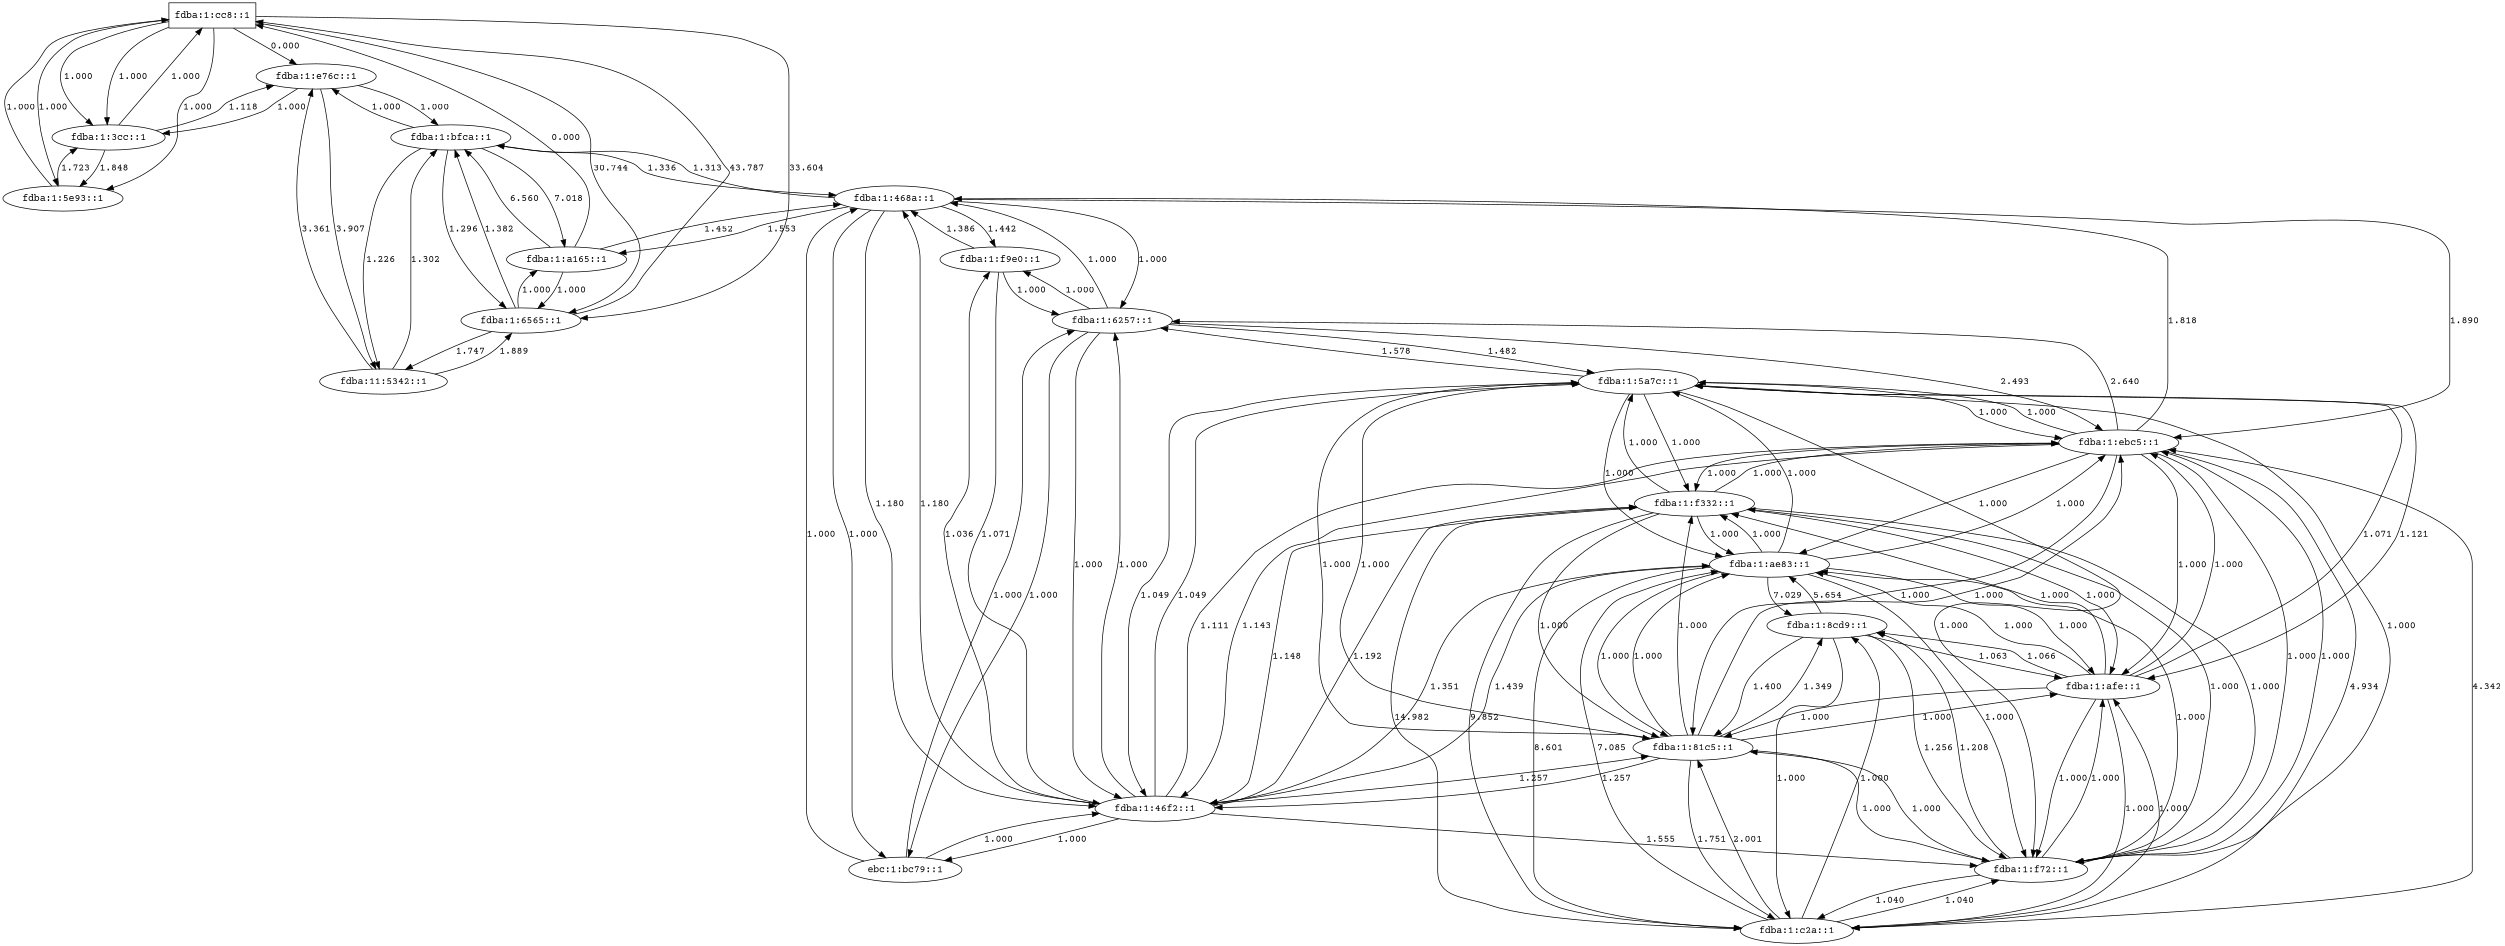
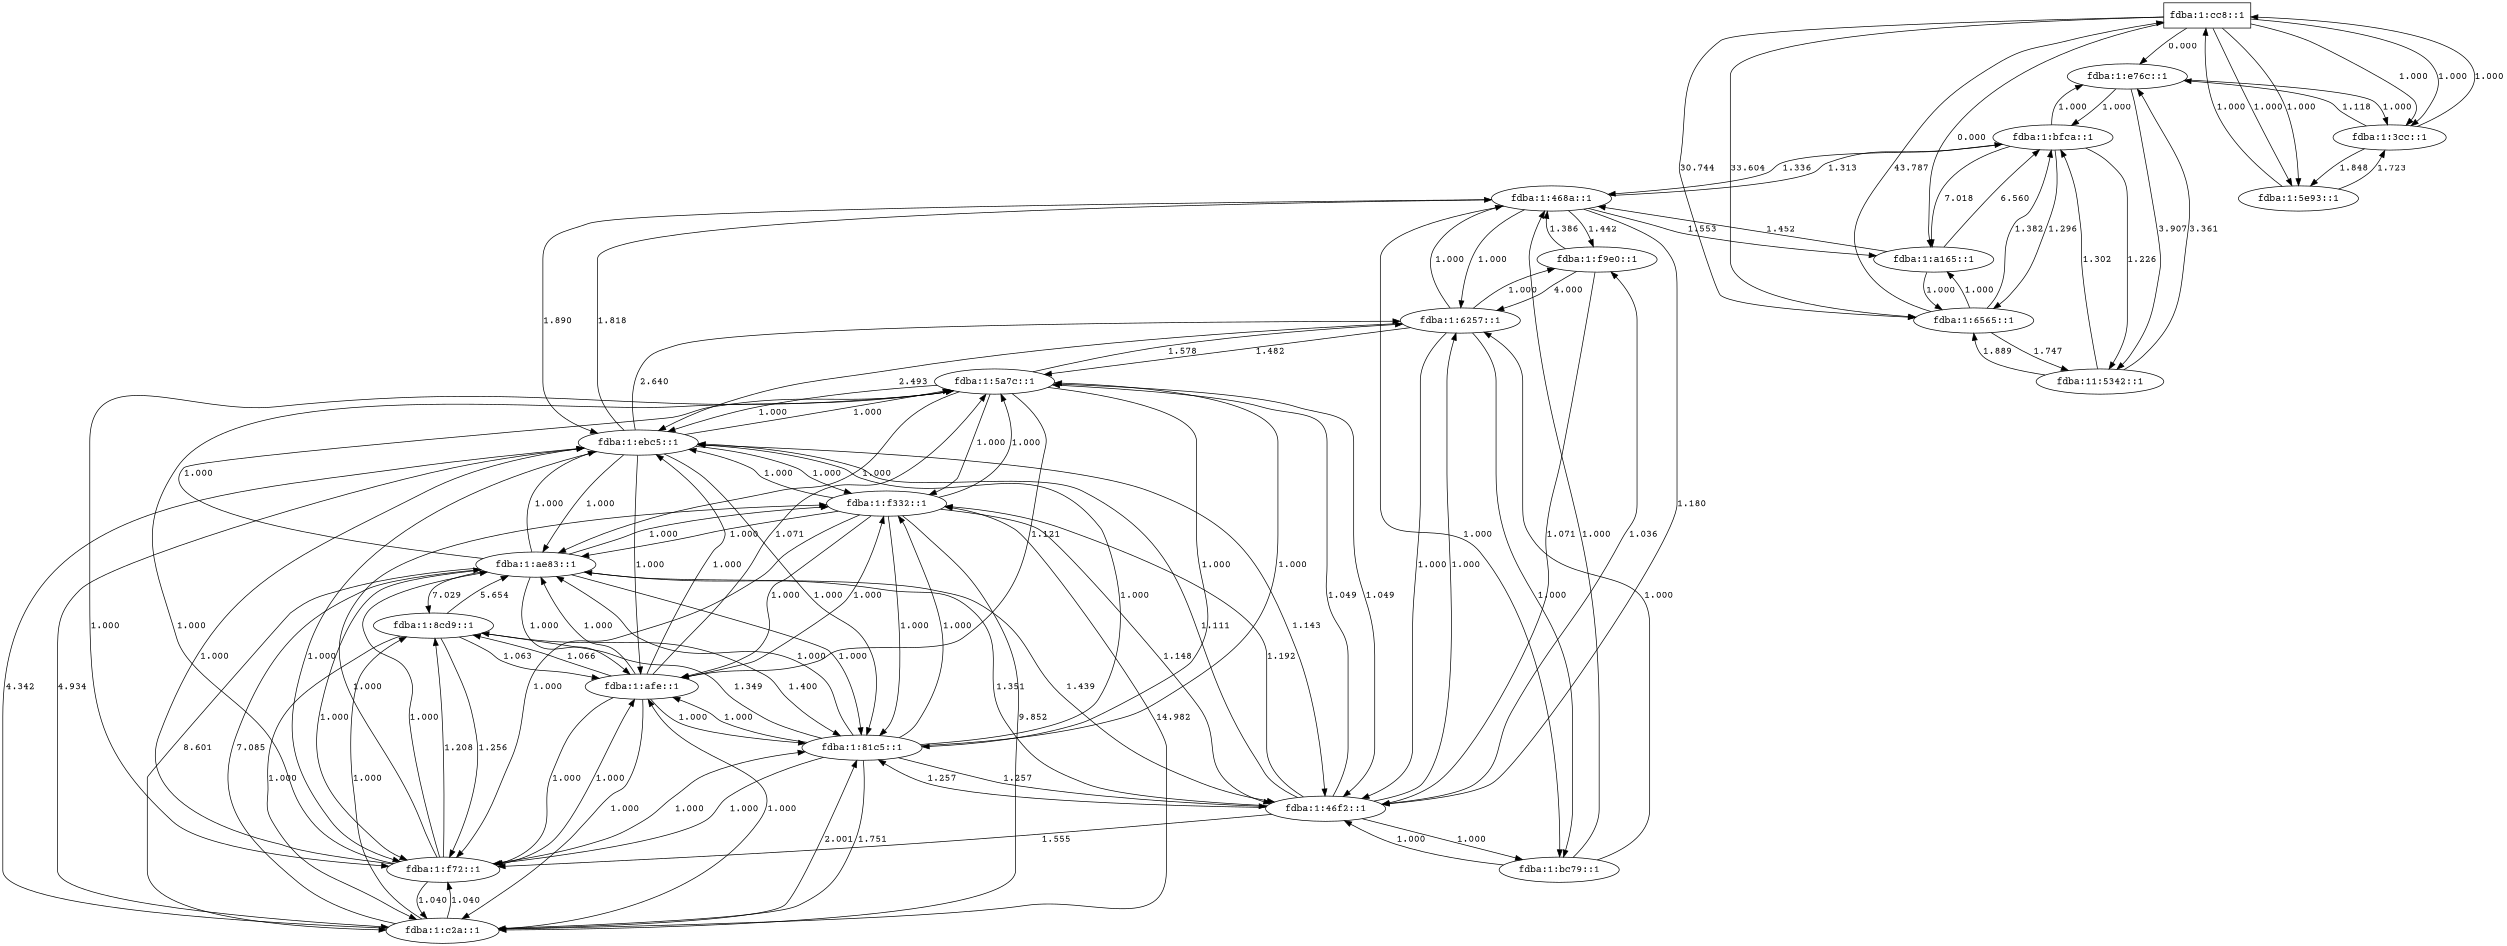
edge "fdba:1:a165::1" -> "fdba:1:cc8::1": reversed
edge "fdba:1:f9e0::1" -> "fdba:1:6257::1": label "1.000" -> "4.000"
edge "fdba:1:46f2::1" -> "fdba:1:468a::1": removed, label "1.180"
node "ebc:1:bc79::1": label "ebc:1:bc79::1" -> "fdba:1:bc79::1"
